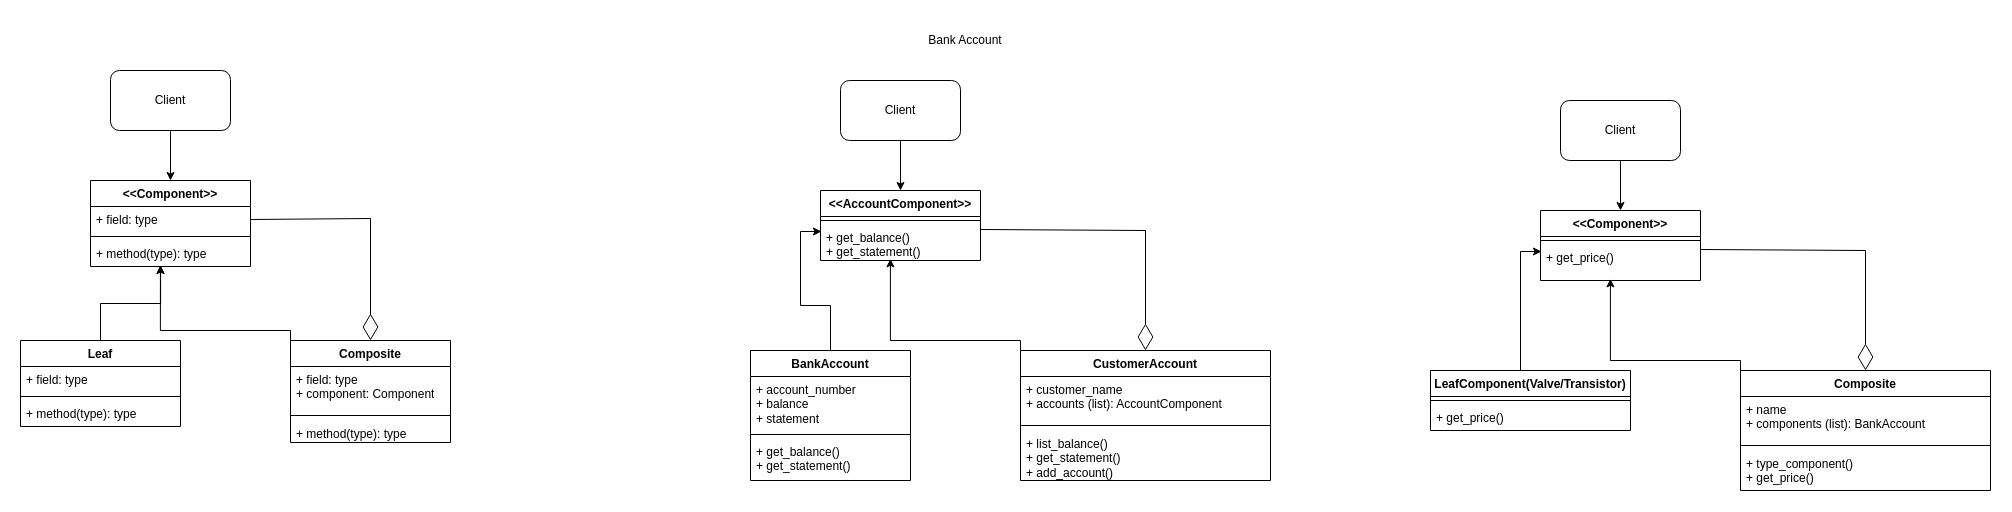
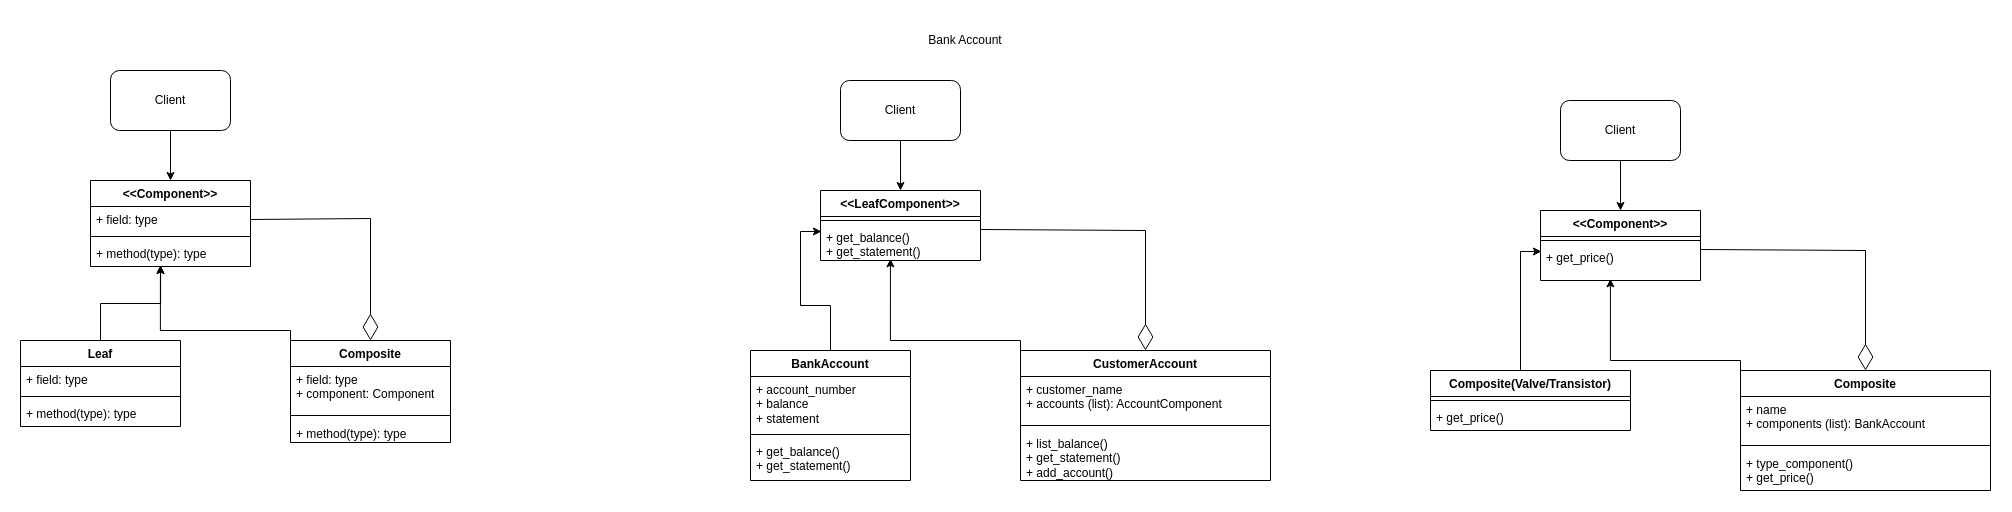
node "<<AccountComponent>>": label "<<AccountComponent>>" -> "<<LeafComponent>>"
node "LeafComponent(Valve/Transistor)": label "LeafComponent(Valve/Transistor)" -> "Composite(Valve/Transistor)"
